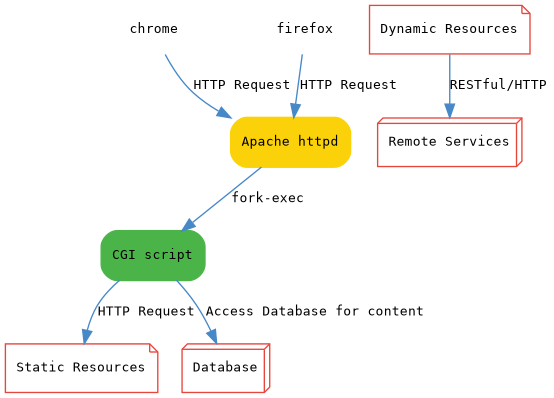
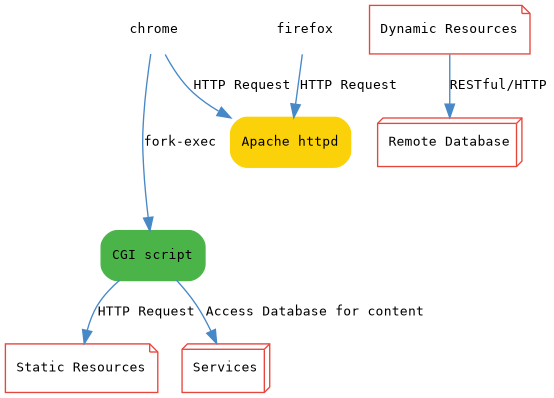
node "Remote Services": label "Remote Services" -> "Remote Database"
edge "Apache httpd" -> "CGI script": now "chrome" -> "CGI script"
node "Database": label "Database" -> "Services"
